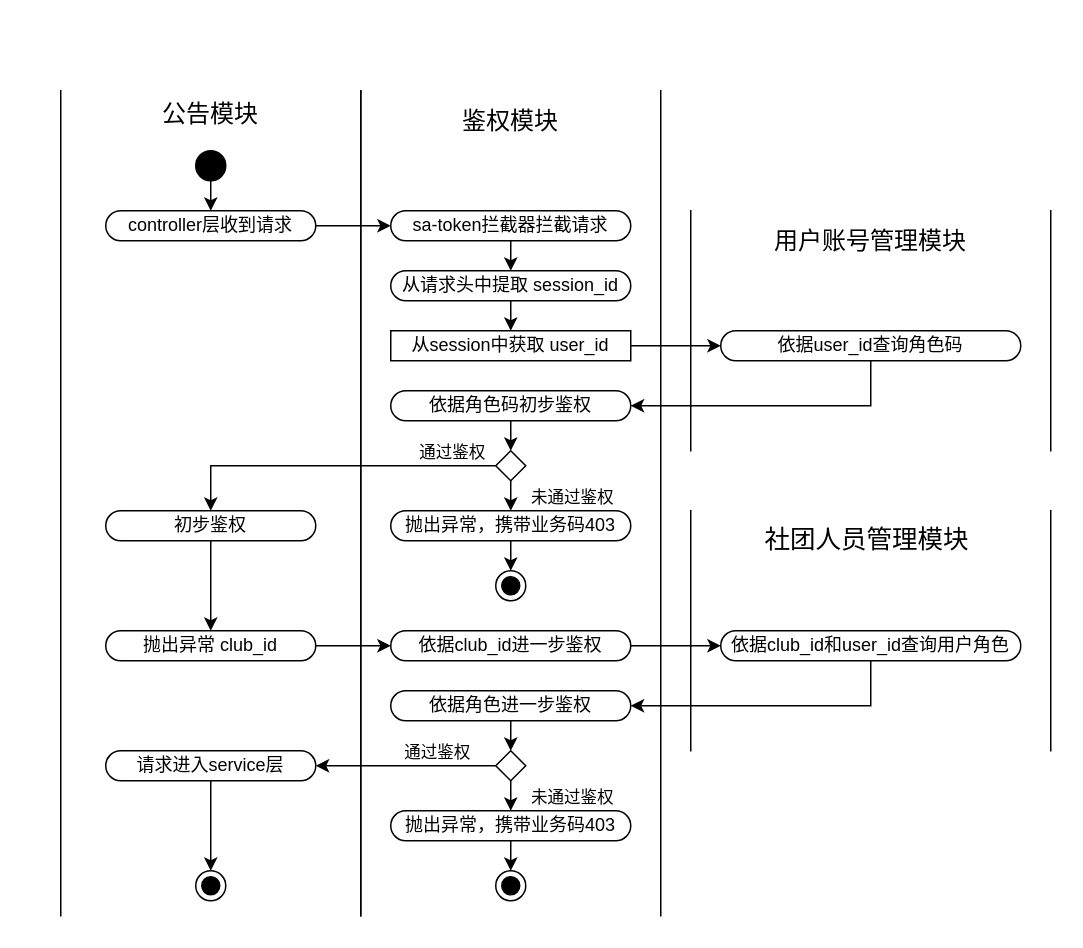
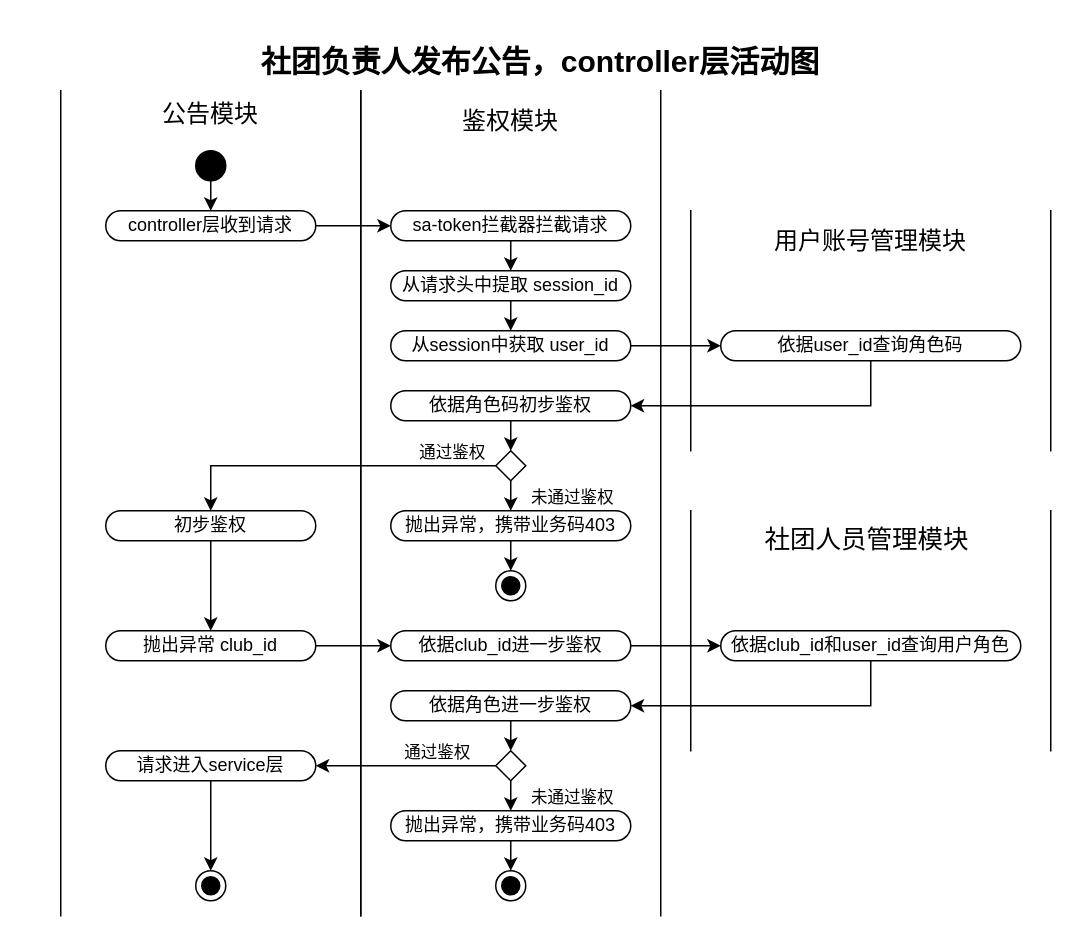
node "社团负责人发布公告，controller层活动图": added
node "从session中获取 user_id": shape rectangle -> rounded rectangle
